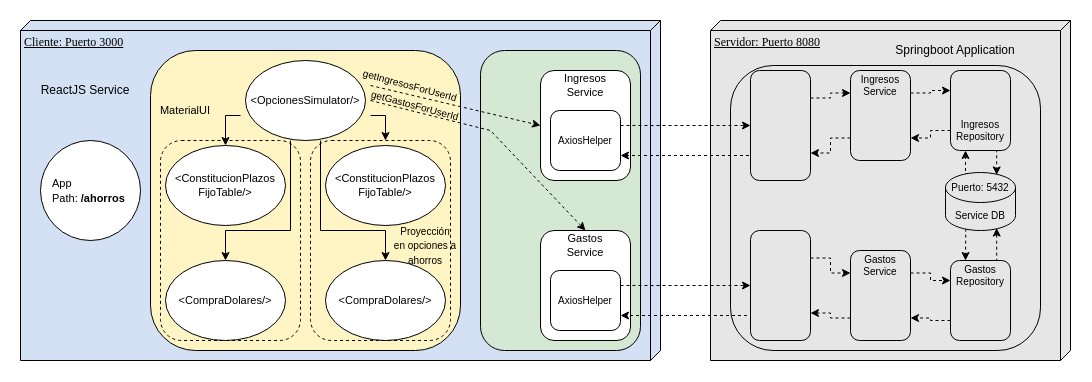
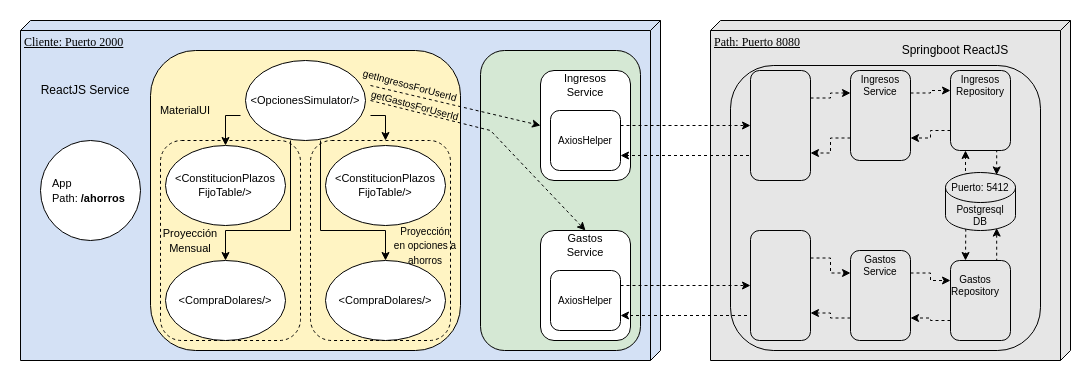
node "Cliente: Puerto 3000": label "Cliente: Puerto 3000" -> "Cliente: Puerto 2000"
node "Servidor: Puerto 8080": label "Servidor: Puerto 8080" -> "Path: Puerto 8080"
node "Springboot Application": label "Springboot Application" -> "Springboot ReactJS"
node "Ingresos Repository": moved (981, 131) -> (981, 86)
node "Puerto: 5432": label "Puerto: 5432" -> "Puerto: 5412"
node "Service DB": label "Service DB" -> "Postgresql DB"
node "Proyección Mensual": added
node "Gastos Repository": moved (981, 276) -> (976, 286)
